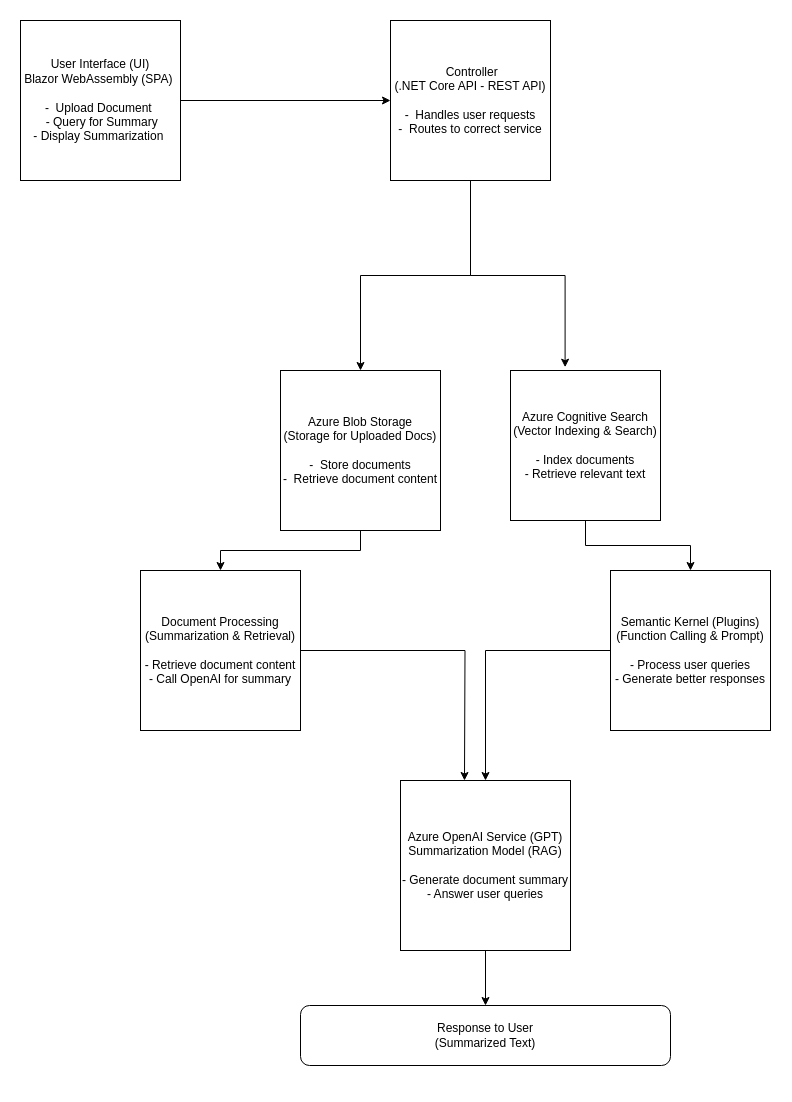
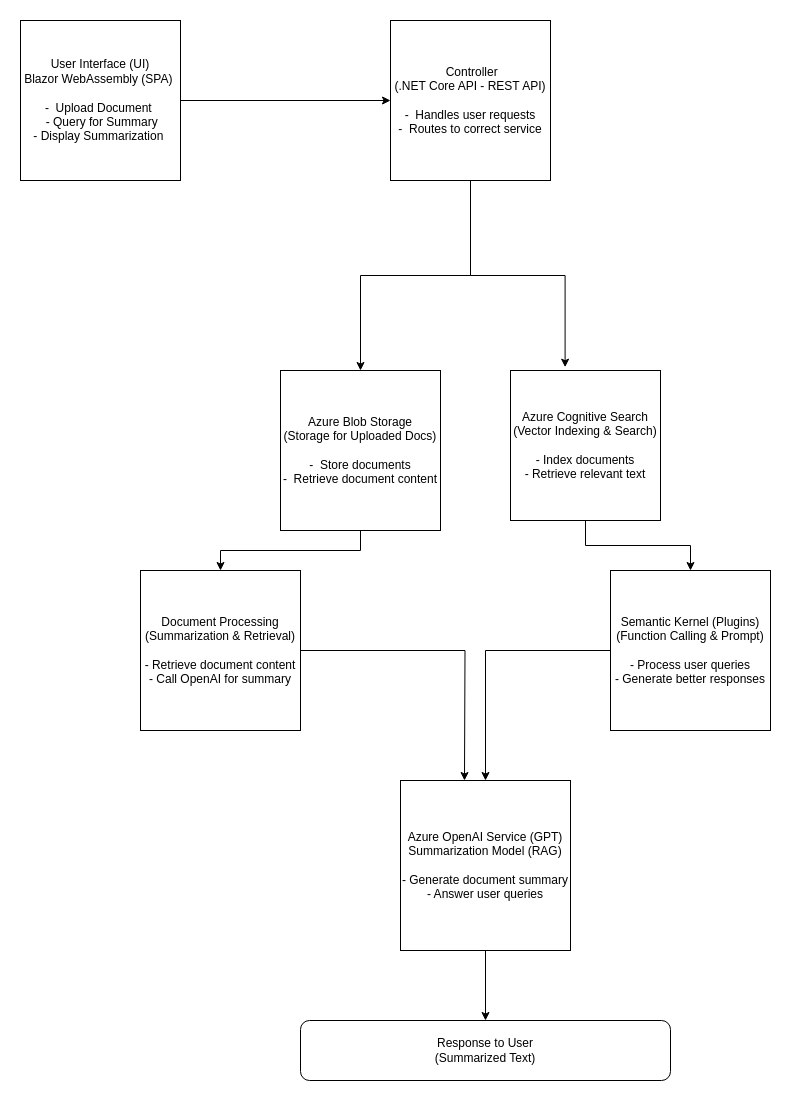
node "Response to User (Summarized Text)": moved (486, 1036) -> (486, 1051)
